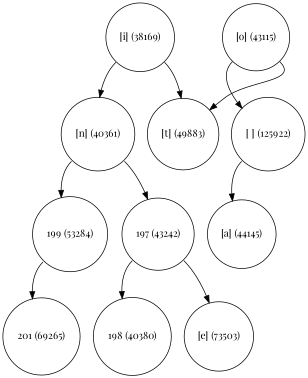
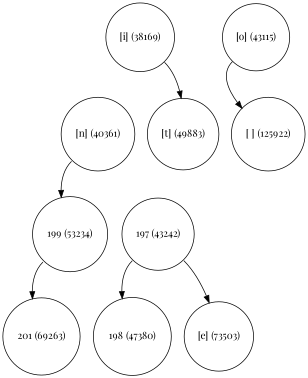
edge "[i] (38169)" -> "[n] (40361)": removed
edge "[o] (43115)" -> "[t] (49883)": removed
edge "[n] (40361)" -> "197 (43242)": removed
node "199 (53284)": label "199 (53284)" -> "199 (53234)"
node "[a] (44145)": removed
node "201 (69265)": label "201 (69265)" -> "201 (69263)"
node "198 (40380)": label "198 (40380)" -> "198 (47380)"
